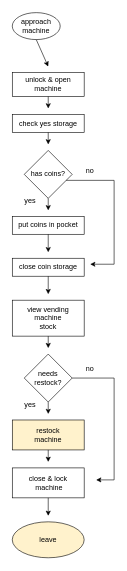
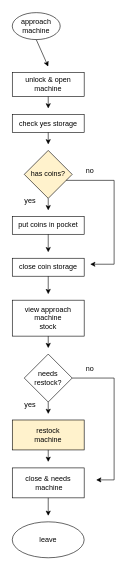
node "has coins?": fillcolor #ffffff -> #fff2cc
node "view vending machine stock": label "view vending machine stock" -> "view approach machine stock"
node "close & lock machine": label "close & lock machine" -> "close & needs machine"
node "leave": fillcolor #fff2cc -> #ffffff
